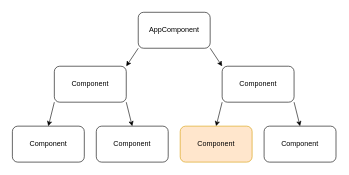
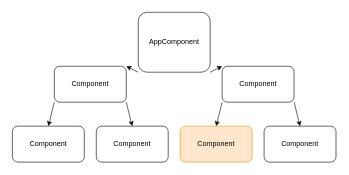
node "AppComponent": size 72x36 -> 72x60
